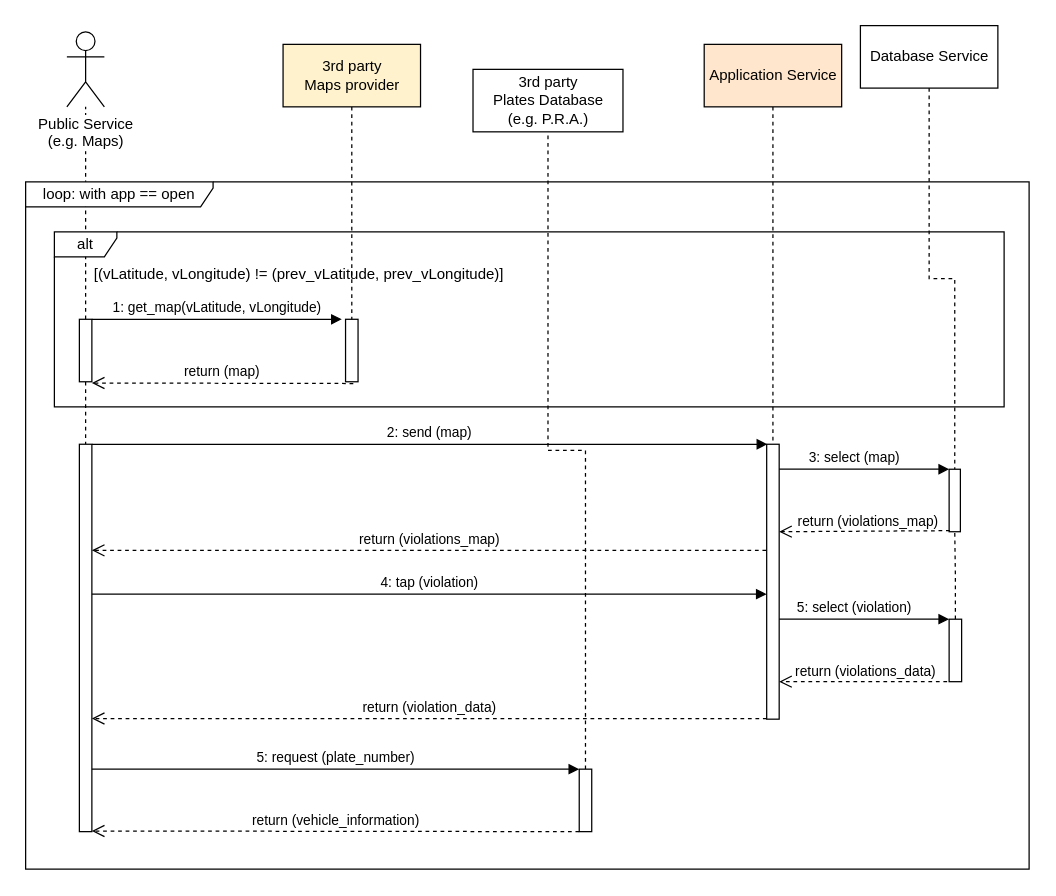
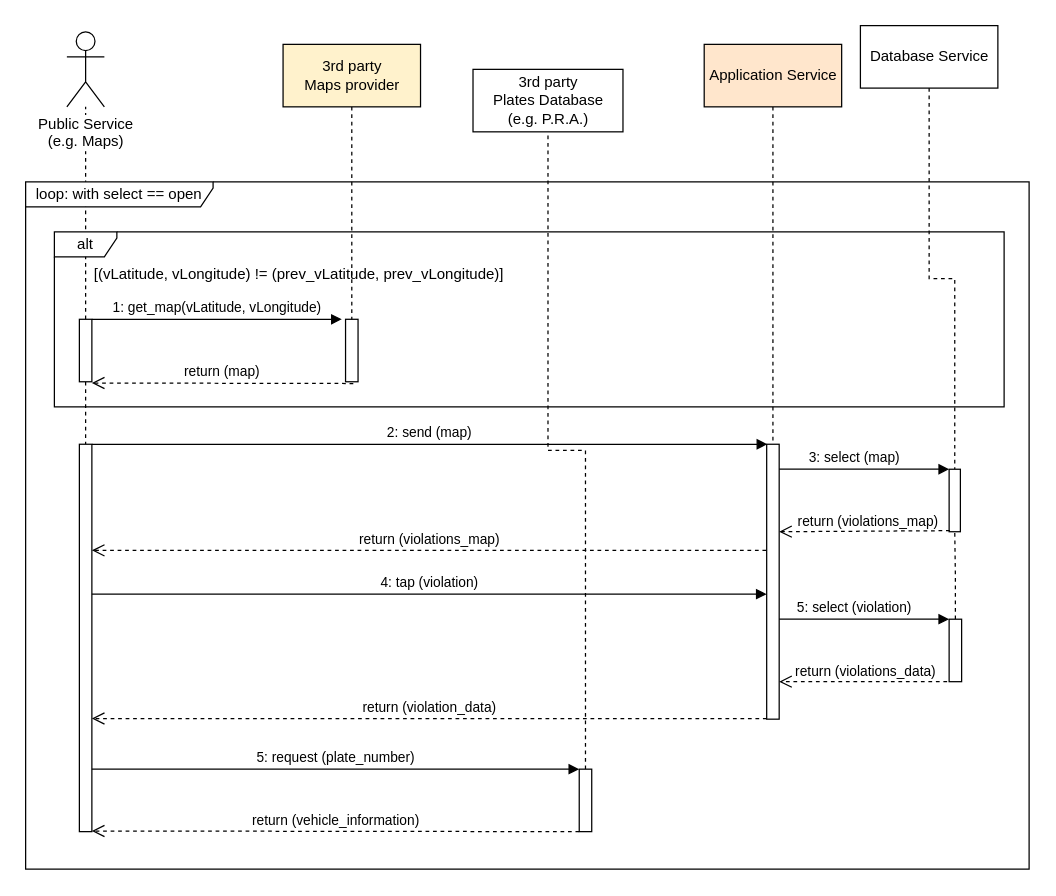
node "loop: with app == open": label "loop: with app == open" -> "loop: with select == open"
